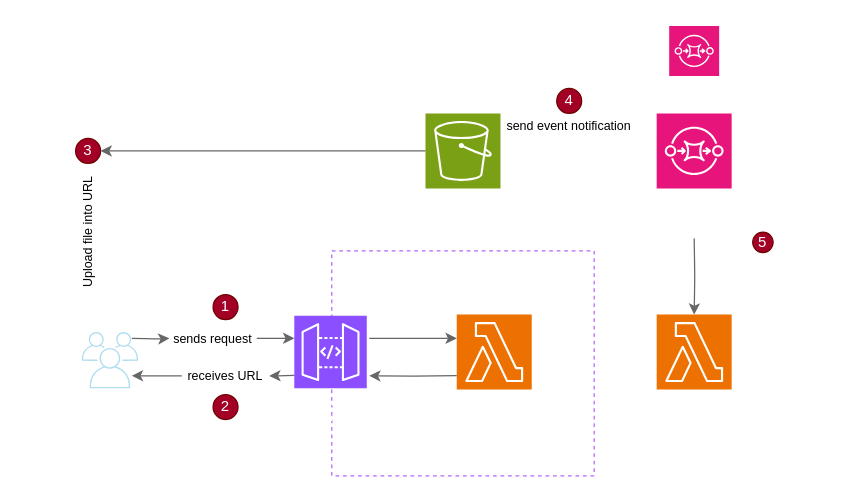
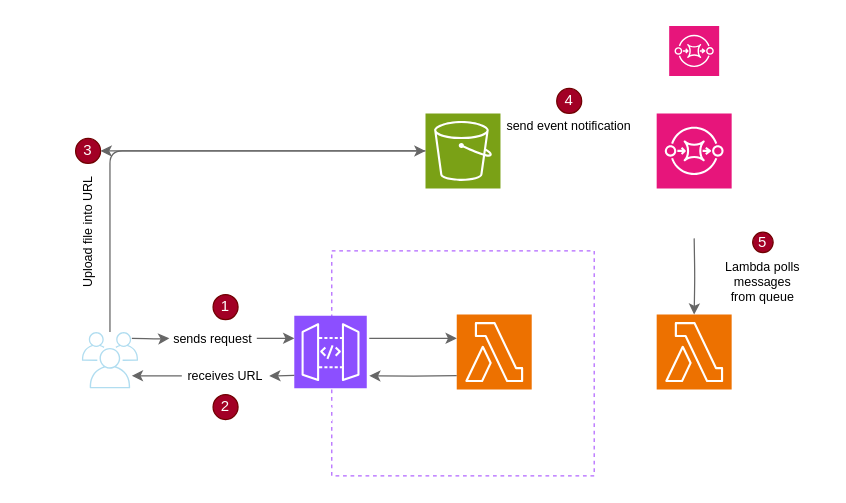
edge "users want a presignedURL to upload huge files..." -> "bucket - stores files": added
node "Lambda polls messages from queue": added
